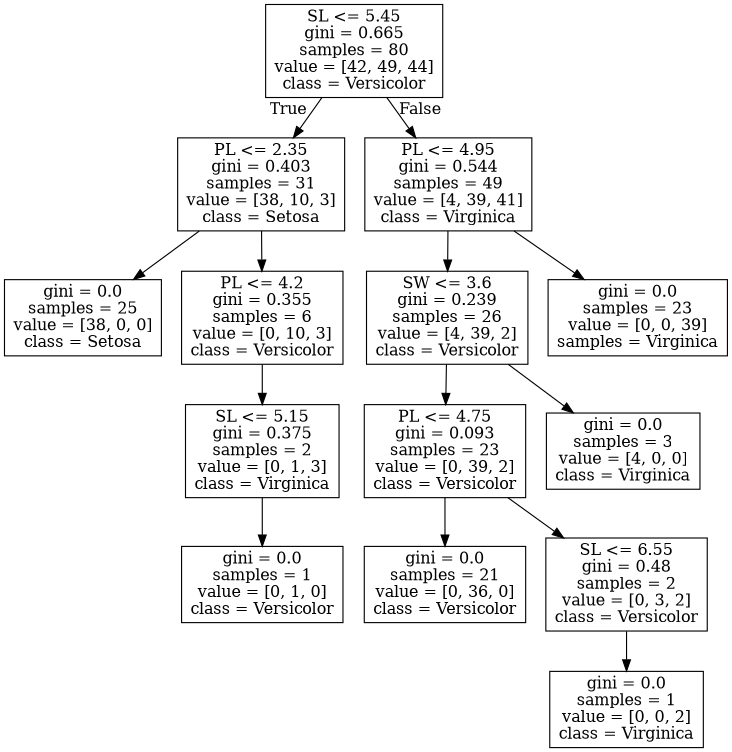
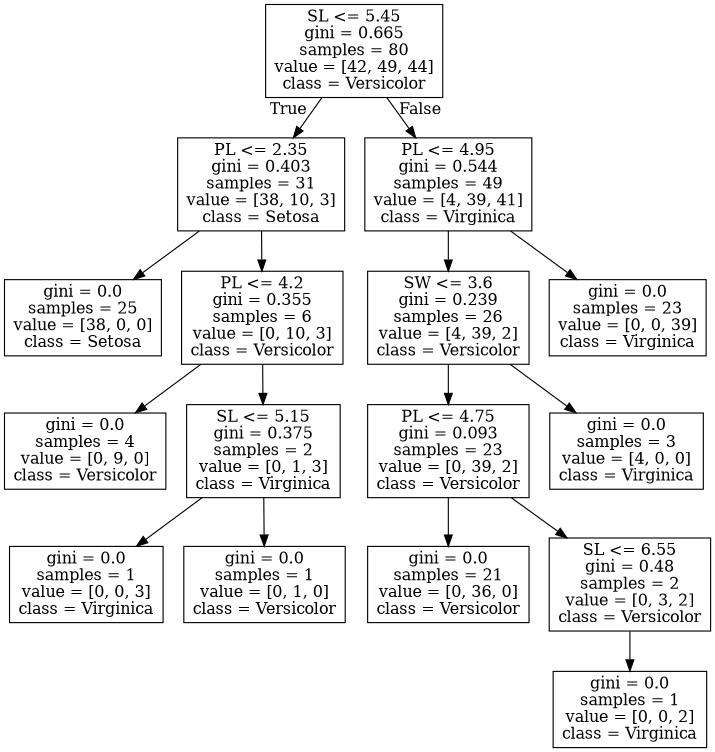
node "gini = 0.0 samples = 23 value = [0, 0, 39] samples = Virginica": label "gini = 0.0 samples = 23 value = [0, 0, 39] samples = Virginica" -> "gini = 0.0 samples = 23 value = [0, 0, 39] class = Virginica"
node "gini = 0.0 samples = 4 value = [0, 9, 0] class = Versicolor": added
node "gini = 0.0 samples = 1 value = [0, 0, 3] class = Virginica": added
